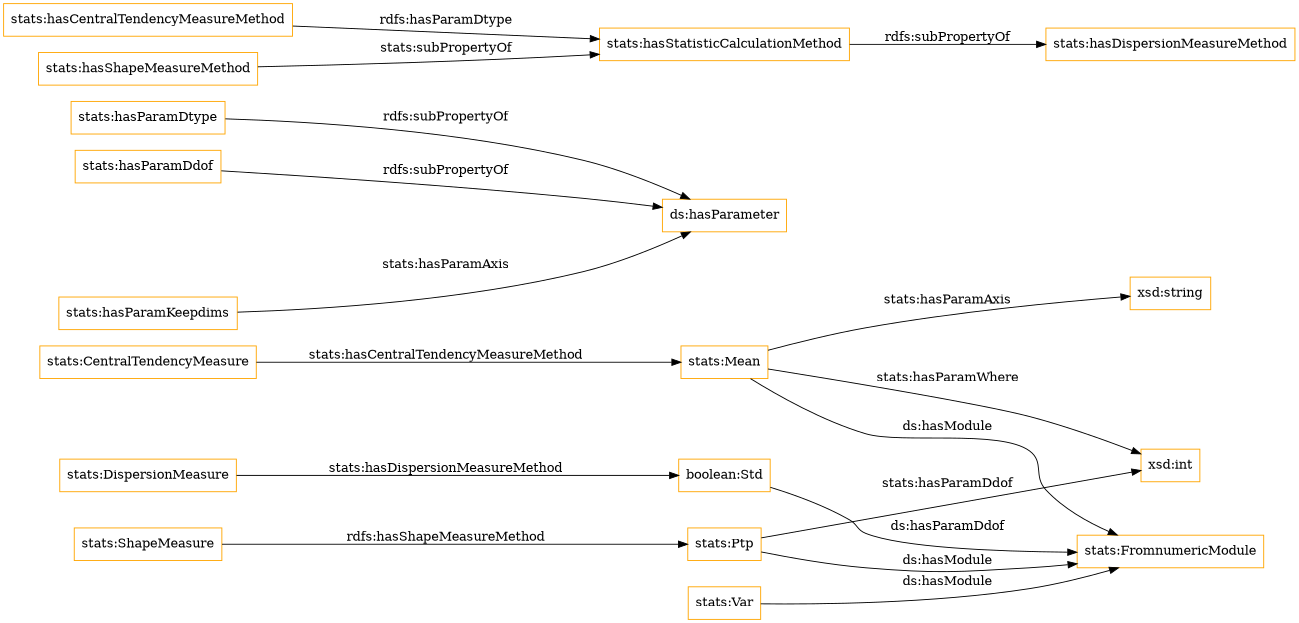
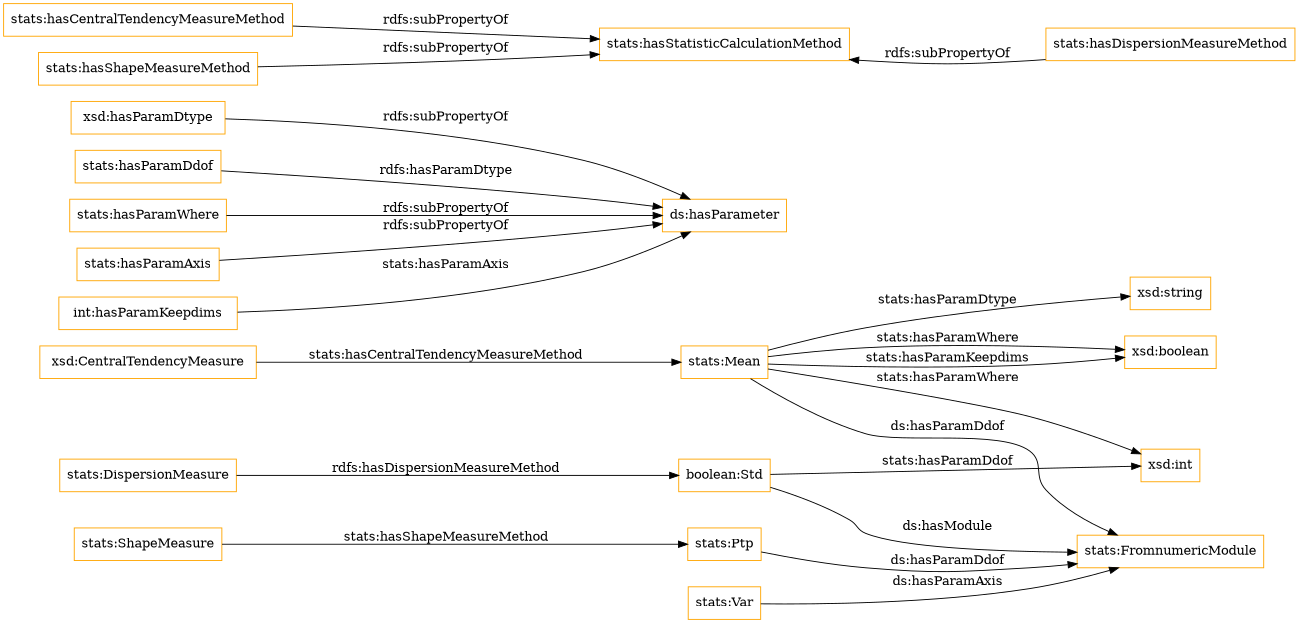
edge "stats:hasCentralTendencyMeasureMethod" -> "stats:hasStatisticCalculationMethod": label "rdfs:hasParamDtype" -> "rdfs:subPropertyOf"
edge "stats:hasStatisticCalculationMethod" -> "stats:hasDispersionMeasureMethod": reversed
edge "stats:hasShapeMeasureMethod" -> "stats:hasStatisticCalculationMethod": label "stats:subPropertyOf" -> "rdfs:subPropertyOf"
node "stats:hasParamDtype": label "stats:hasParamDtype" -> "xsd:hasParamDtype"
edge "stats:hasParamDdof" -> "ds:hasParameter": label "rdfs:subPropertyOf" -> "rdfs:hasParamDtype"
node "stats:hasParamWhere": added
node "stats:hasParamAxis": added
edge "stats:Mean" -> "xsd:string": label "stats:hasParamAxis" -> "stats:hasParamDtype"
node "stats:hasParamKeepdims": label "stats:hasParamKeepdims" -> "int:hasParamKeepdims"
node "xsd:boolean": added
node "stats:CentralTendencyMeasure": label "stats:CentralTendencyMeasure" -> "xsd:CentralTendencyMeasure"
edge "stats:Mean" -> "stats:FromnumericModule": label "ds:hasModule" -> "ds:hasParamDdof"
edge "stats:DispersionMeasure" -> "boolean:Std": label "stats:hasDispersionMeasureMethod" -> "rdfs:hasDispersionMeasureMethod"
edge "stats:Ptp" -> "xsd:int": now "boolean:Std" -> "xsd:int"
edge "boolean:Std" -> "stats:FromnumericModule": label "ds:hasParamDdof" -> "ds:hasModule"
edge "stats:ShapeMeasure" -> "stats:Ptp": label "rdfs:hasShapeMeasureMethod" -> "stats:hasShapeMeasureMethod"
edge "stats:Ptp" -> "stats:FromnumericModule": label "ds:hasModule" -> "ds:hasParamDdof"
edge "stats:Var" -> "stats:FromnumericModule": label "ds:hasModule" -> "ds:hasParamAxis"
